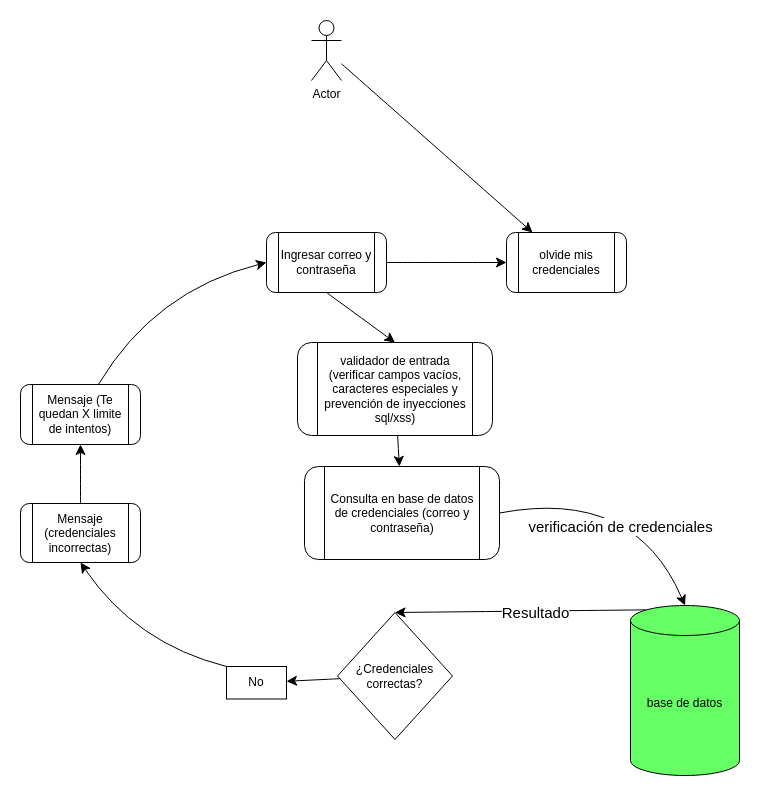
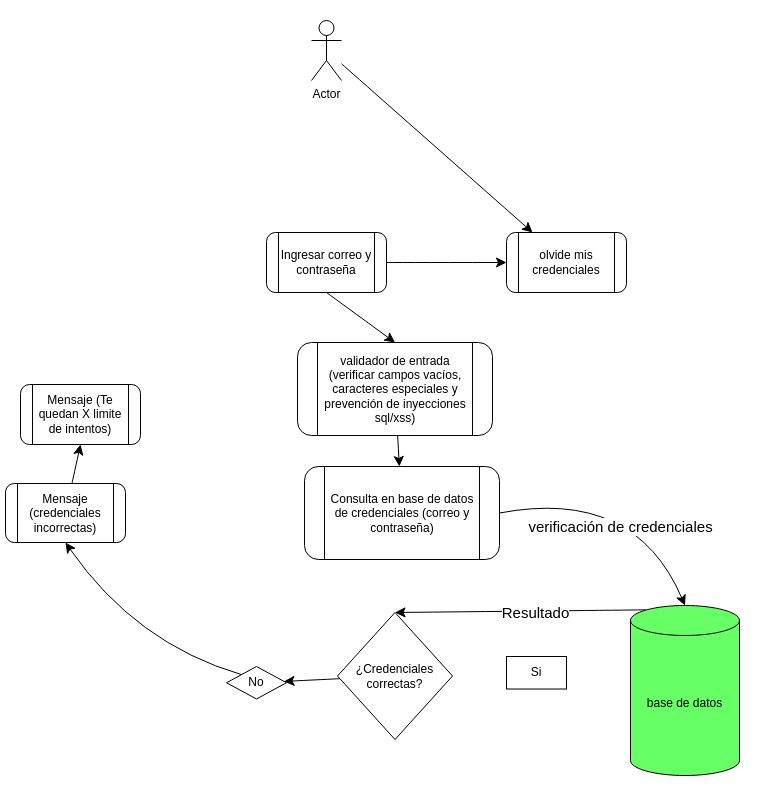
edge "Mensaje (Te quedan X limite de intentos)" -> "Ingresar correo y contraseña": removed
node "Mensaje (credenciales incorrectas)": moved (81, 533) -> (66, 513)
node "Si": added
node "No": shape rectangle -> diamond
